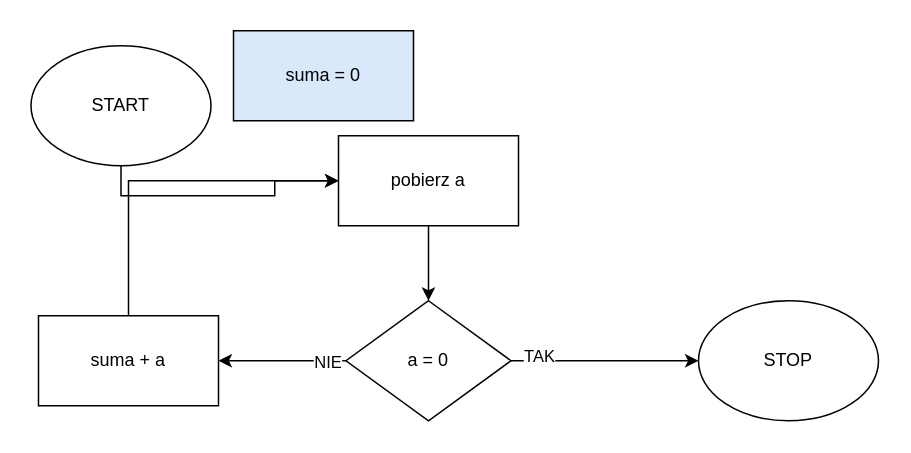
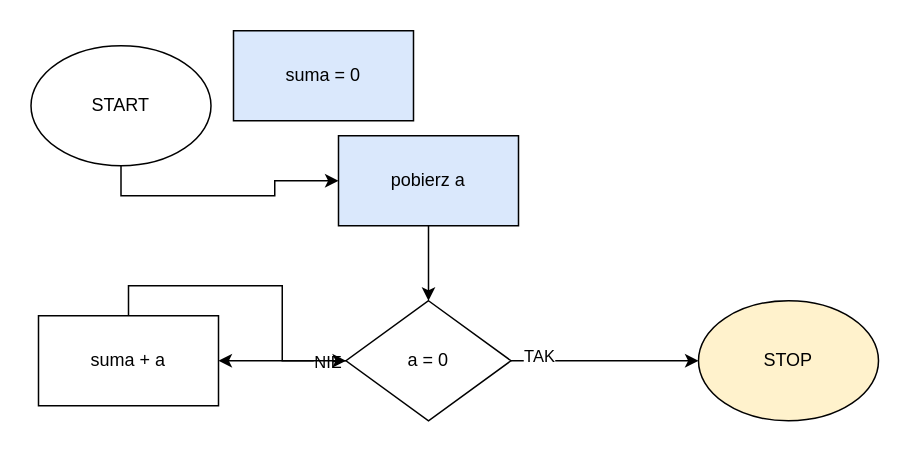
edge "suma + a" -> "pobierz a": now "suma + a" -> "a = 0"
node "pobierz a": fillcolor #ffffff -> #dae8fc
node "STOP": fillcolor #ffffff -> #fff2cc
